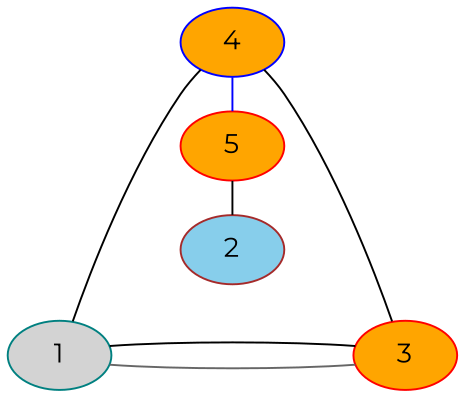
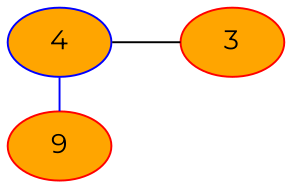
node "5": label "5" -> "9"
node "2": removed
node "1": removed
